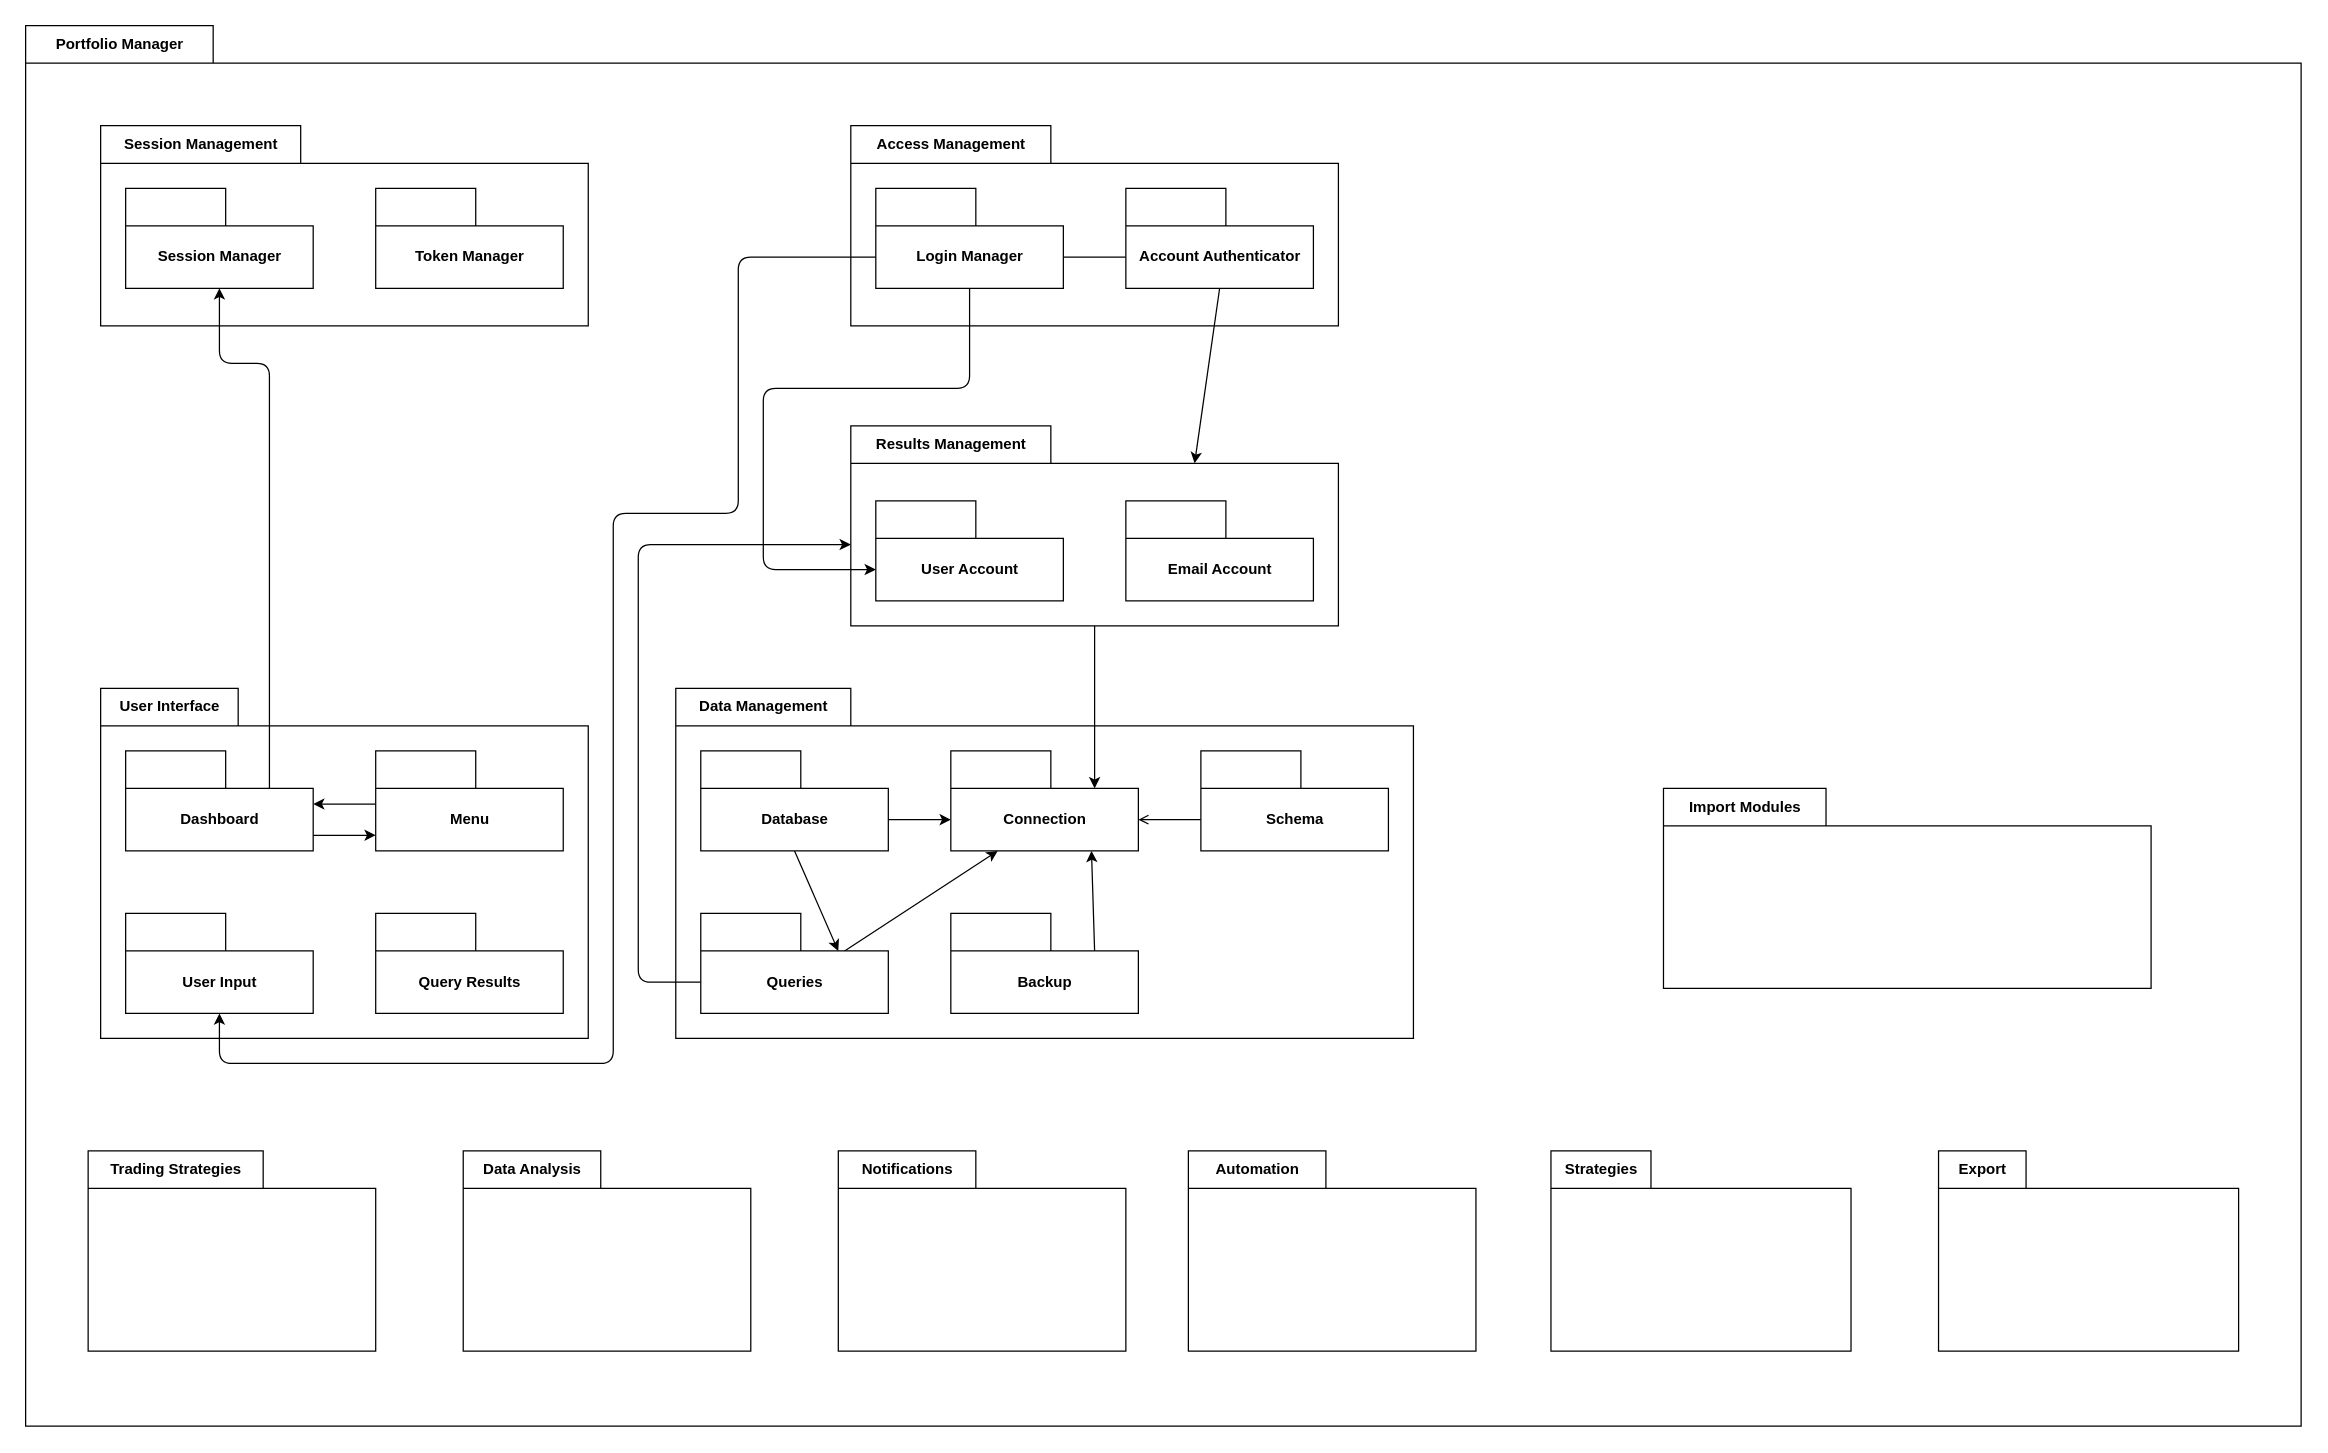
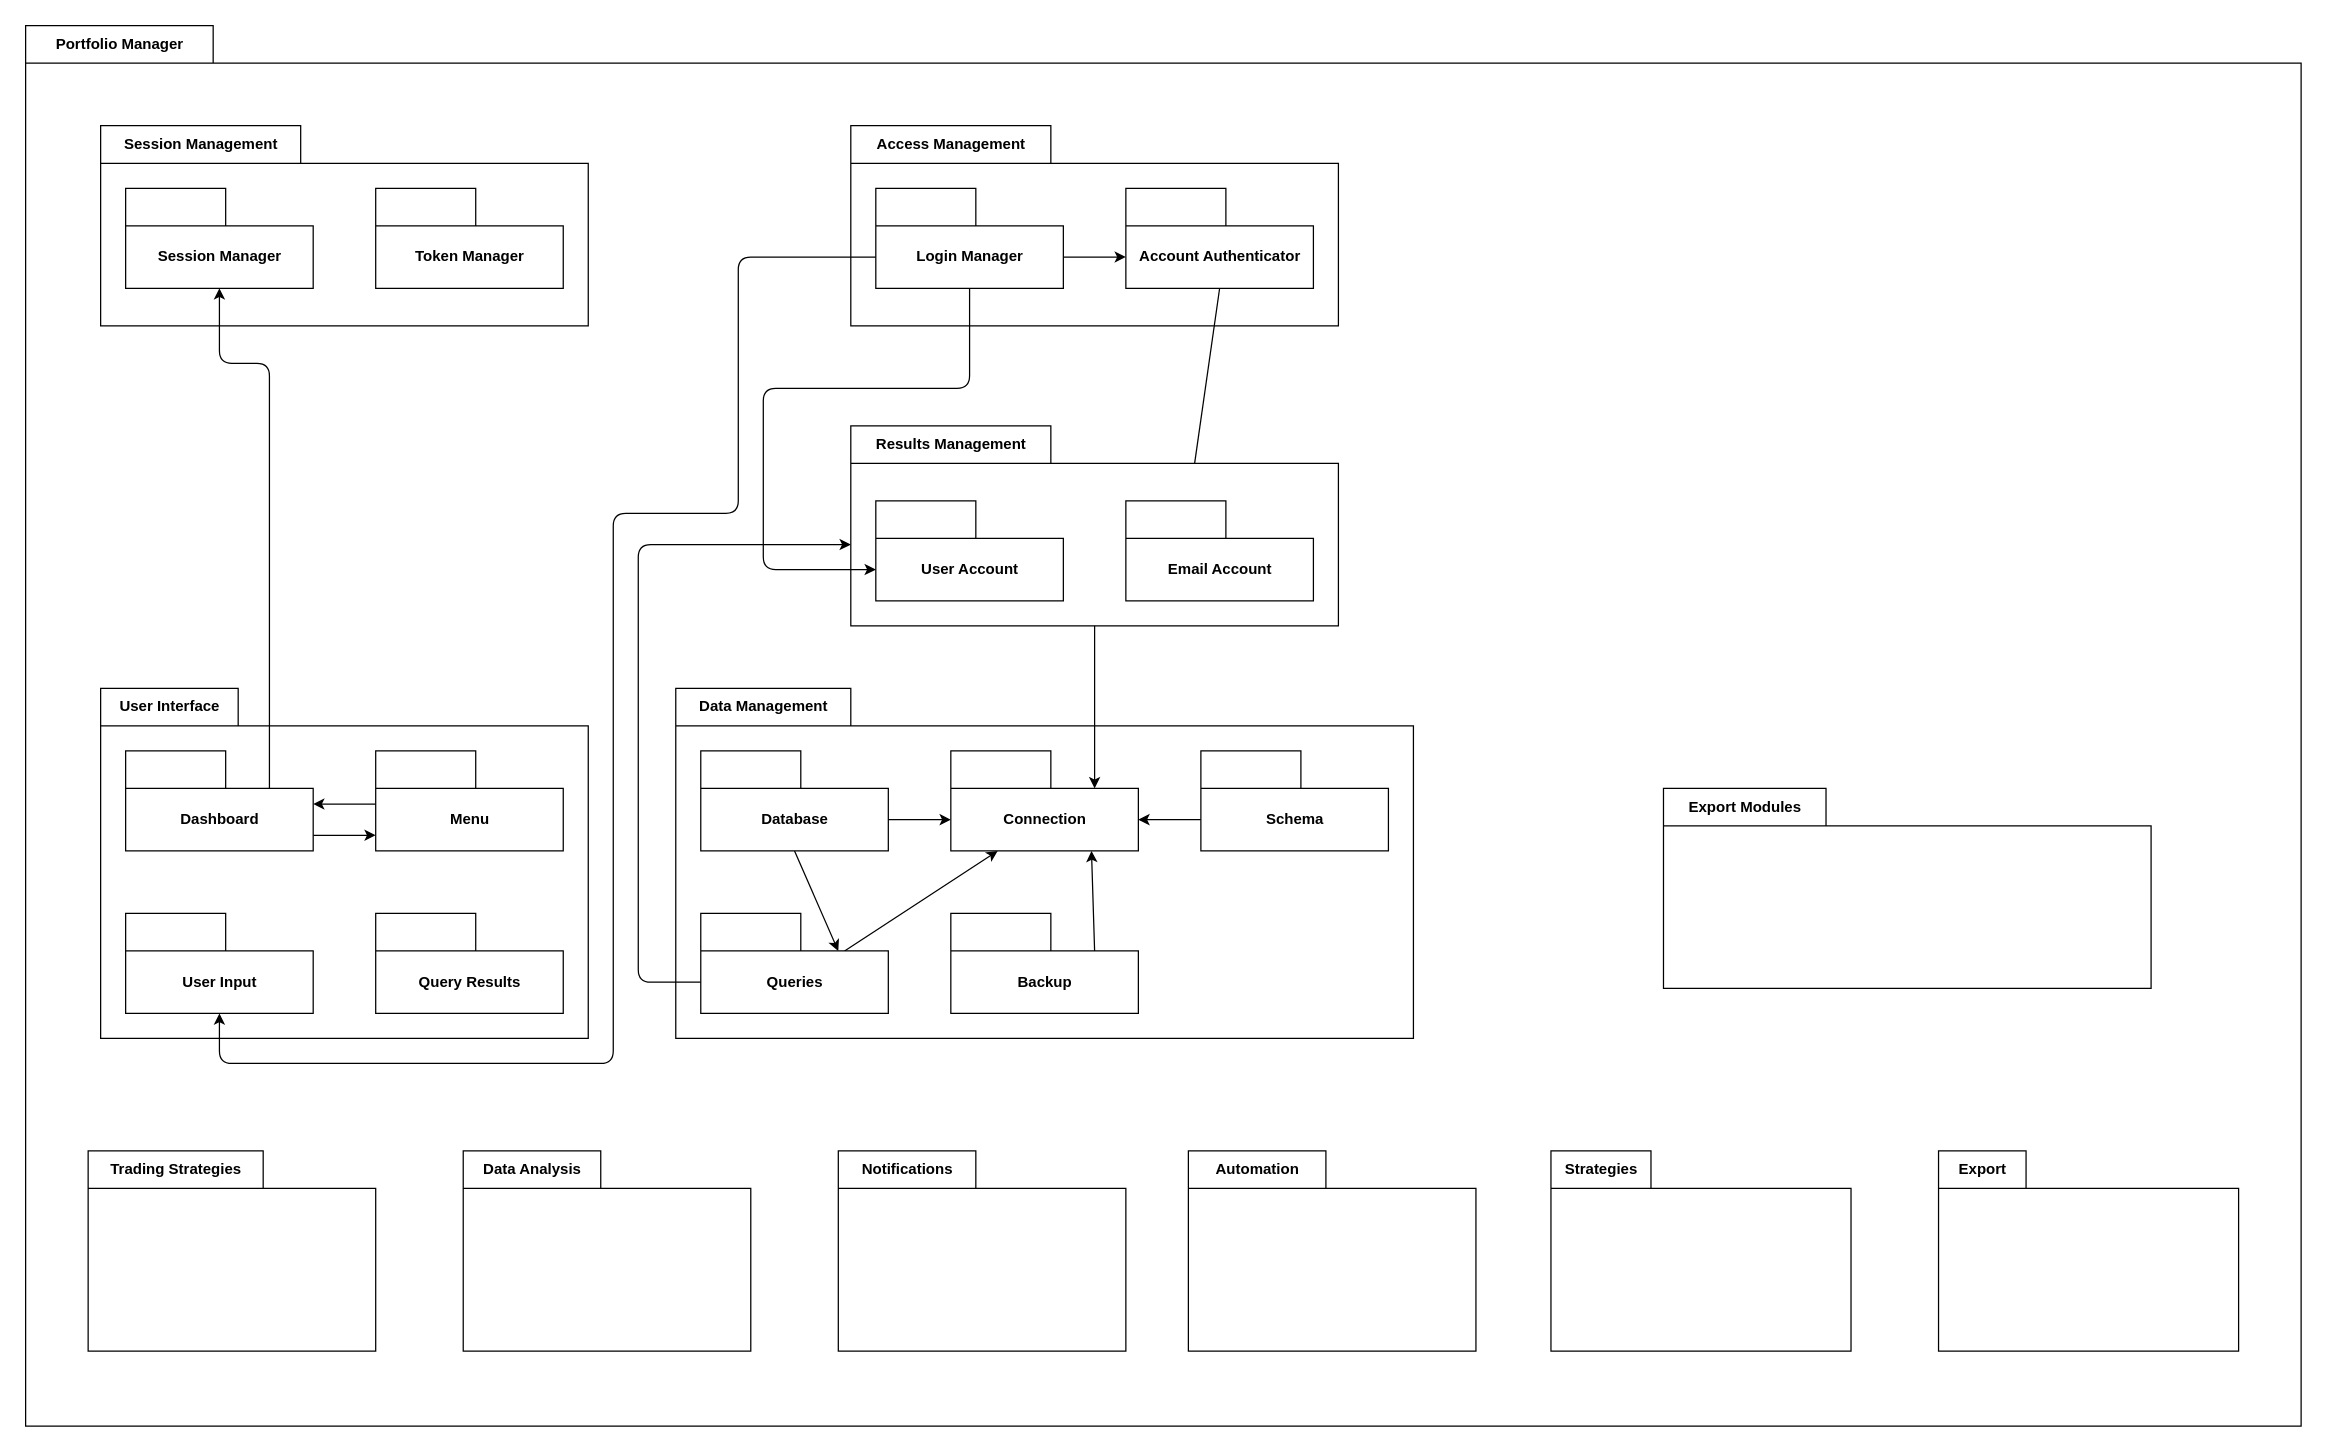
edge "Login Manager" -- "Account Authenticator": arrowhead none -> classic
edge "Account Authenticator" -> "Results Management": arrowhead classic -> none
node "Import Modules": label "Import Modules" -> "Export Modules"
edge "Schema" -> "Connection": arrowhead open -> classic
